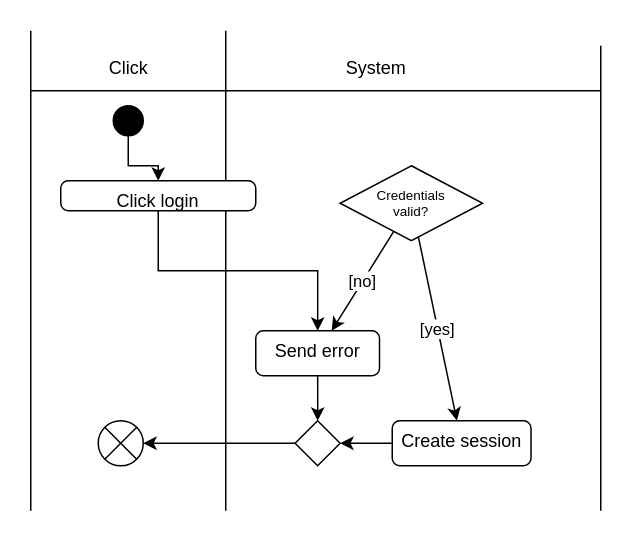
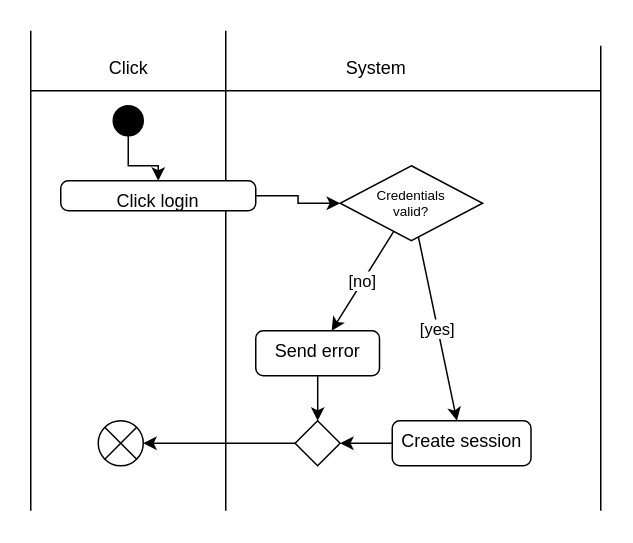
edge "Click login" -> "Send error": now "Click login" -> "Credentials valid?"
